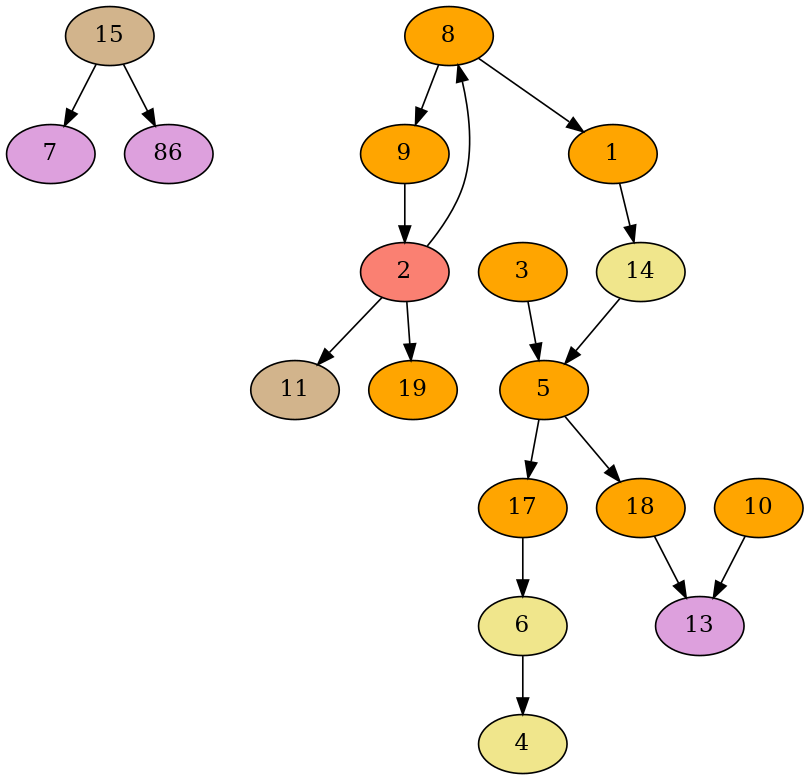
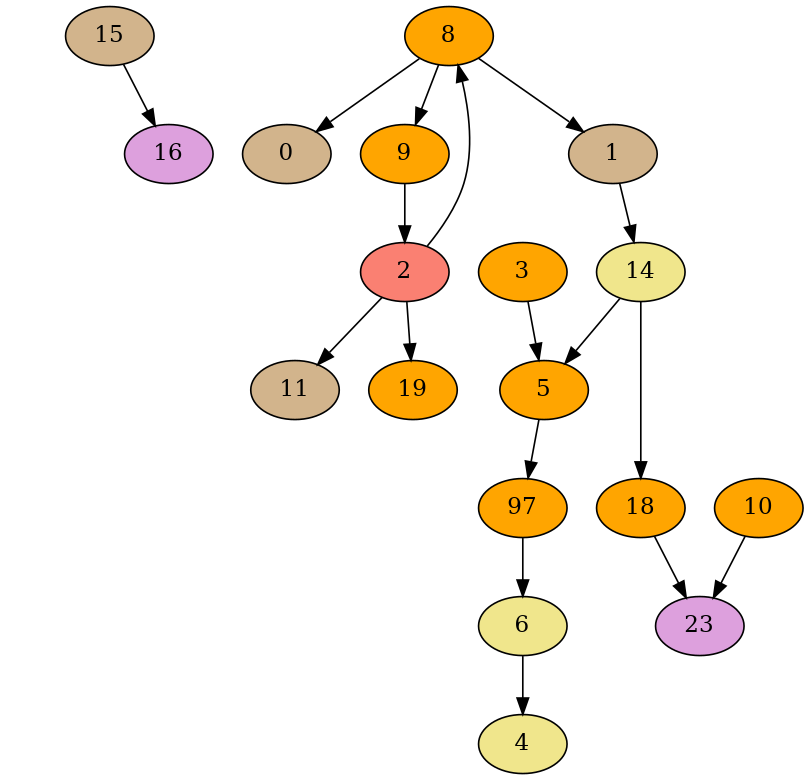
node "7": removed
node "86": label "86" -> "16"
node "0": added
node "1": fillcolor orange -> tan
edge "5" -> "18": now "14" -> "18"
node "17": label "17" -> "97"
node "13": label "13" -> "23"
